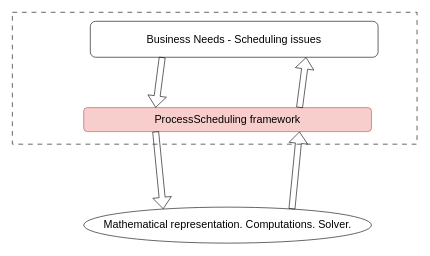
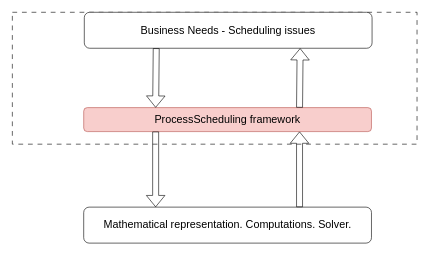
node "Business Needs - Scheduling issues": moved (234, 39) -> (228, 30)
node "Mathematical representation. Computations. Solver.": shape ellipse -> rounded rectangle
